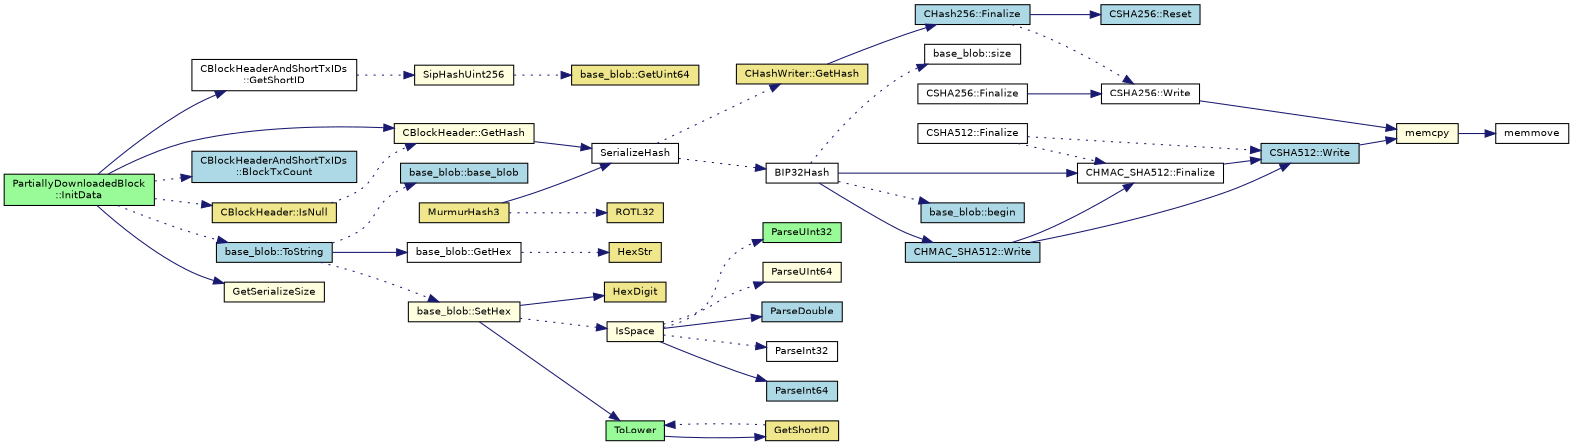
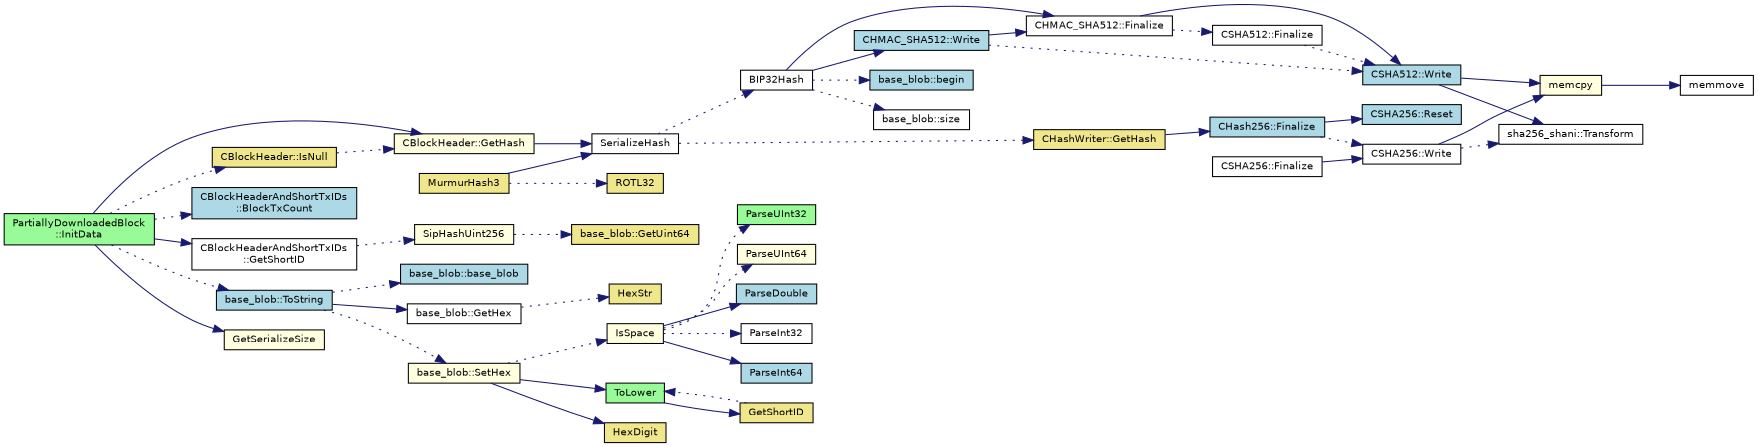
node "sha256_shani::Transform": added
edge "CSHA512::Finalize" -> "CHMAC_SHA512::Finalize": reversed
edge "CHMAC_SHA512::Write" -> "CSHA512::Write": style solid -> dotted
